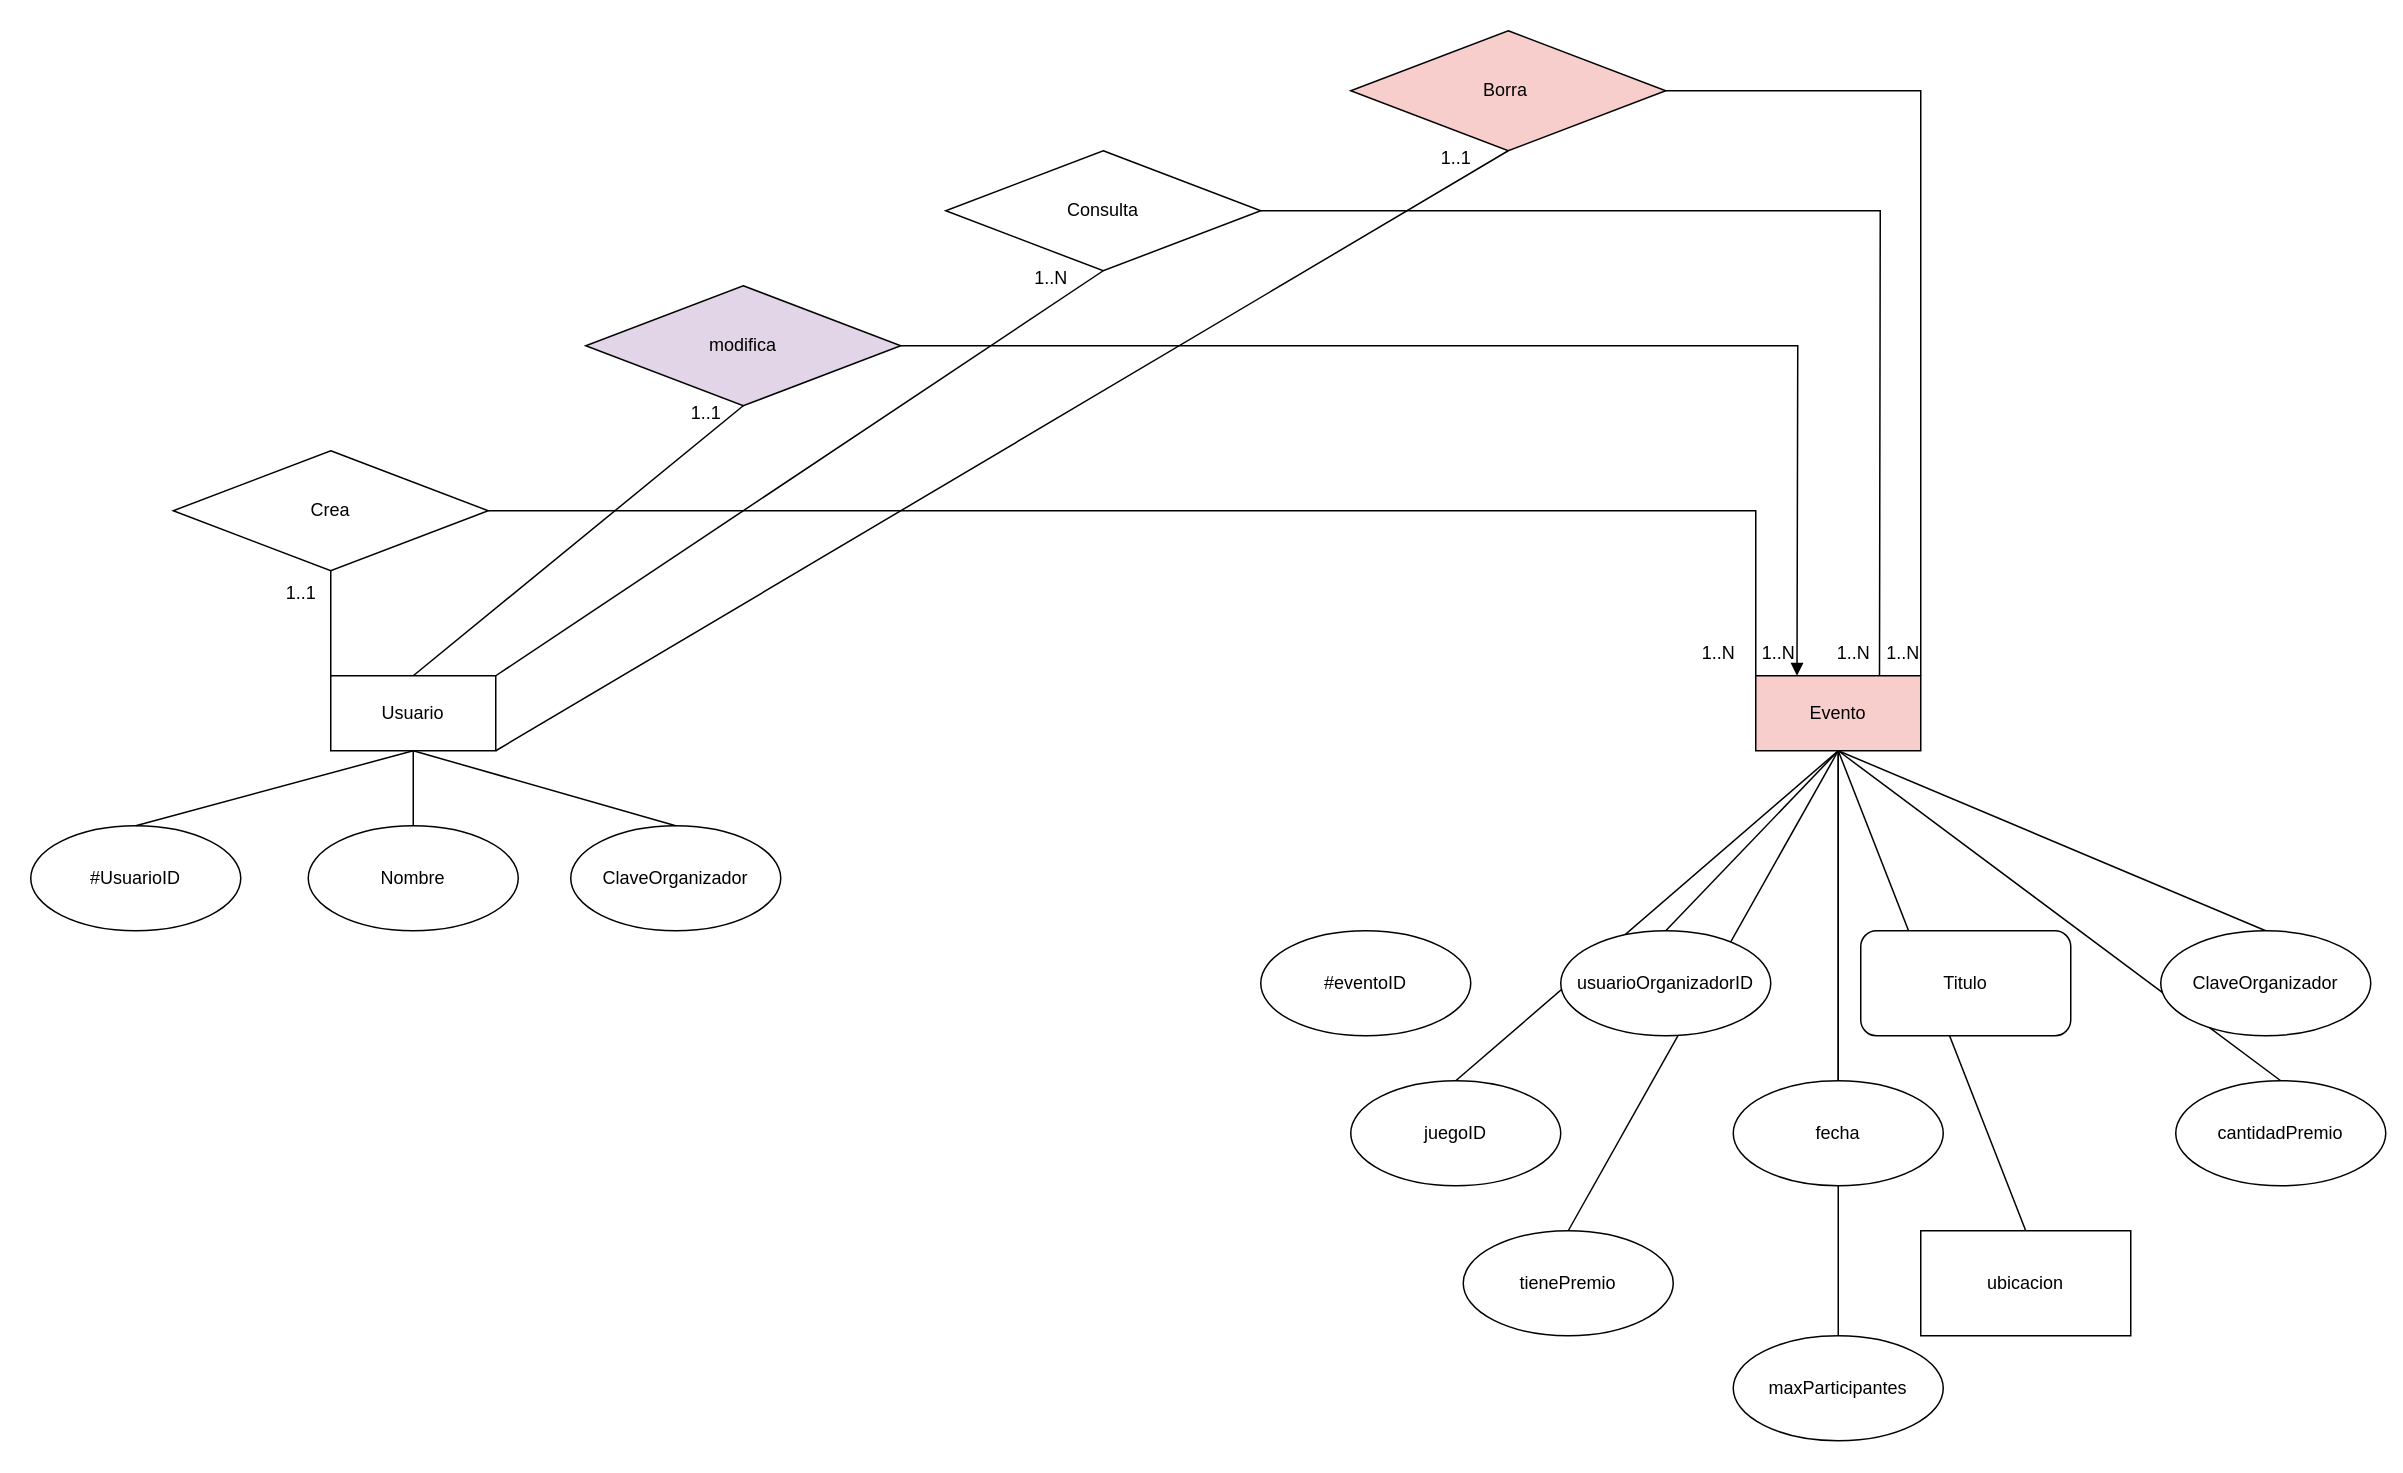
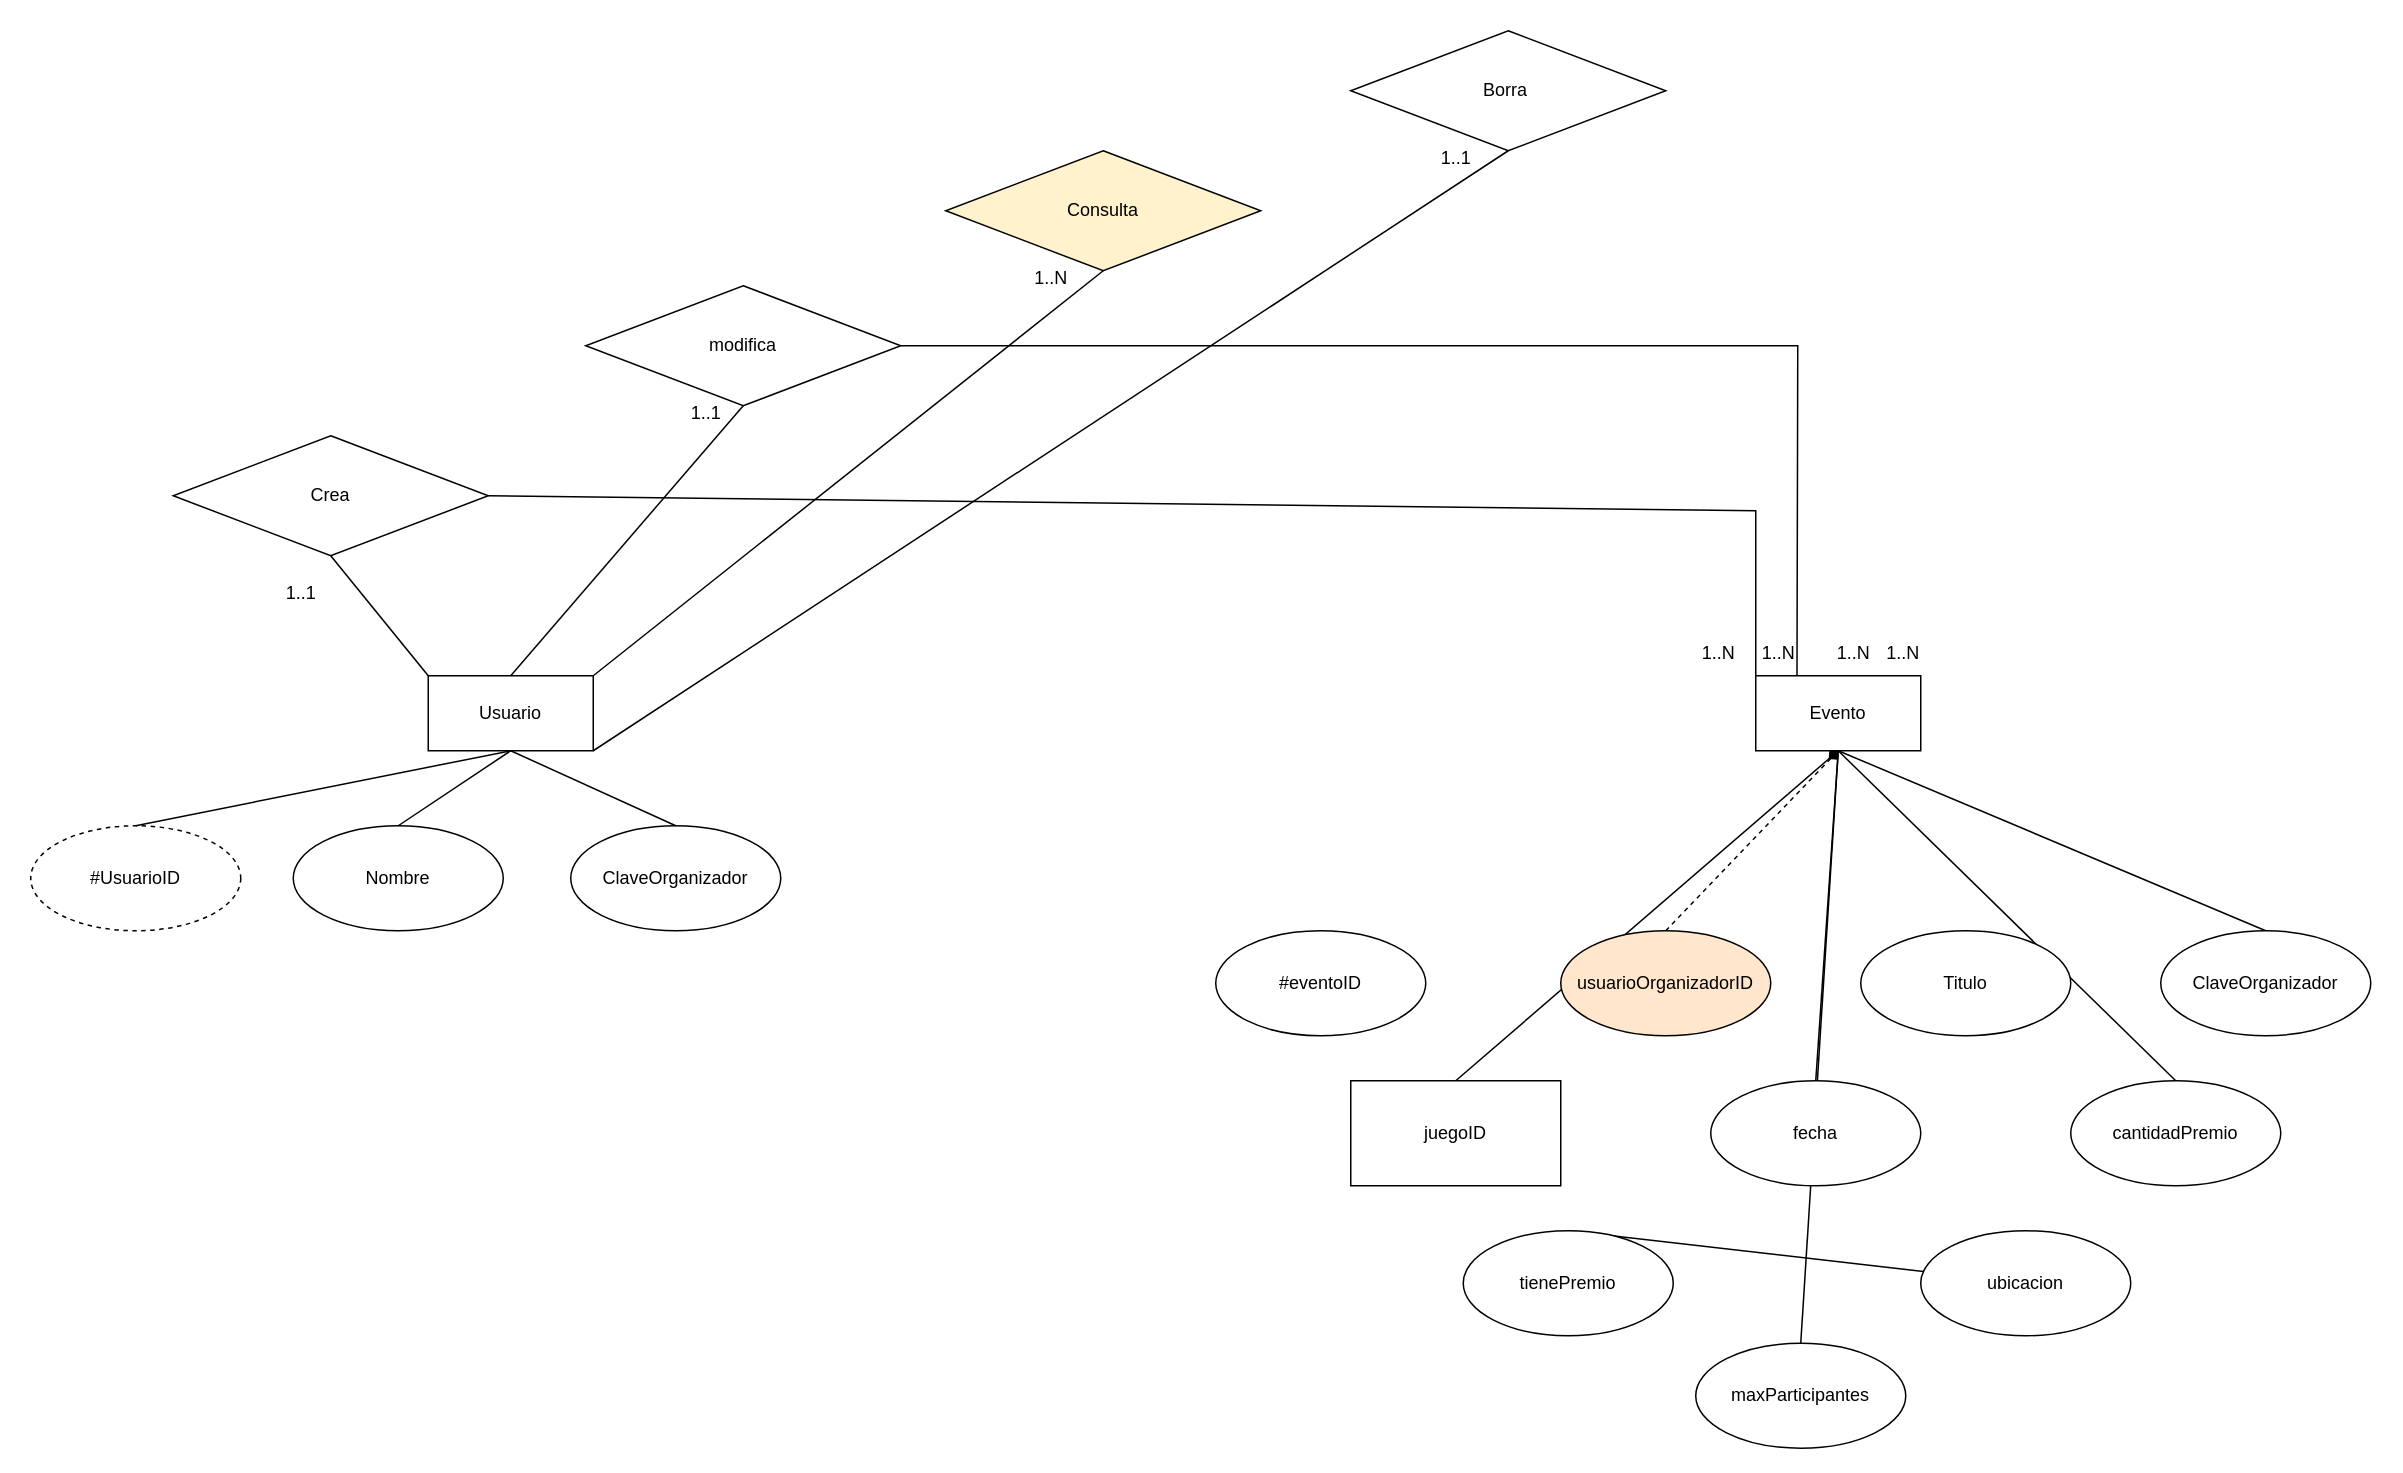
node "Borra": fillcolor #f8cecc -> #ffffff
node "Consulta": fillcolor #ffffff -> #fff2cc
edge "Consulta" -- "Evento": removed
edge "Borra" -- "Evento": removed
node "modifica": fillcolor #e1d5e7 -> #ffffff
node "Crea": moved (331, 511) -> (331, 496)
edge "modifica" -> "Evento": arrowhead block -> none
node "Usuario": moved (413, 713) -> (511, 713)
node "Evento": fillcolor #f8cecc -> #ffffff
edge "Evento" -- "juegoID": arrowhead none -> diamond
edge "Evento" -- "usuarioOrganizadorID": style solid -> dashed
node "#UsuarioID": style solid -> dashed
node "Nombre": moved (413, 878) -> (398, 878)
node "#eventoID": moved (1366, 983) -> (1321, 983)
node "usuarioOrganizadorID": fillcolor #ffffff -> #ffe6cc
node "Titulo": shape rounded rectangle -> ellipse
edge "Evento" -- "tienePremio": now "ubicacion" -- "tienePremio"
edge "Evento" -- "ubicacion": removed
node "juegoID": shape ellipse -> rectangle
node "fecha": moved (1838, 1133) -> (1816, 1133)
node "cantidadPremio": moved (2281, 1133) -> (2176, 1133)
node "ubicacion": shape rectangle -> ellipse
node "maxParticipantes": moved (1838, 1388) -> (1801, 1396)
